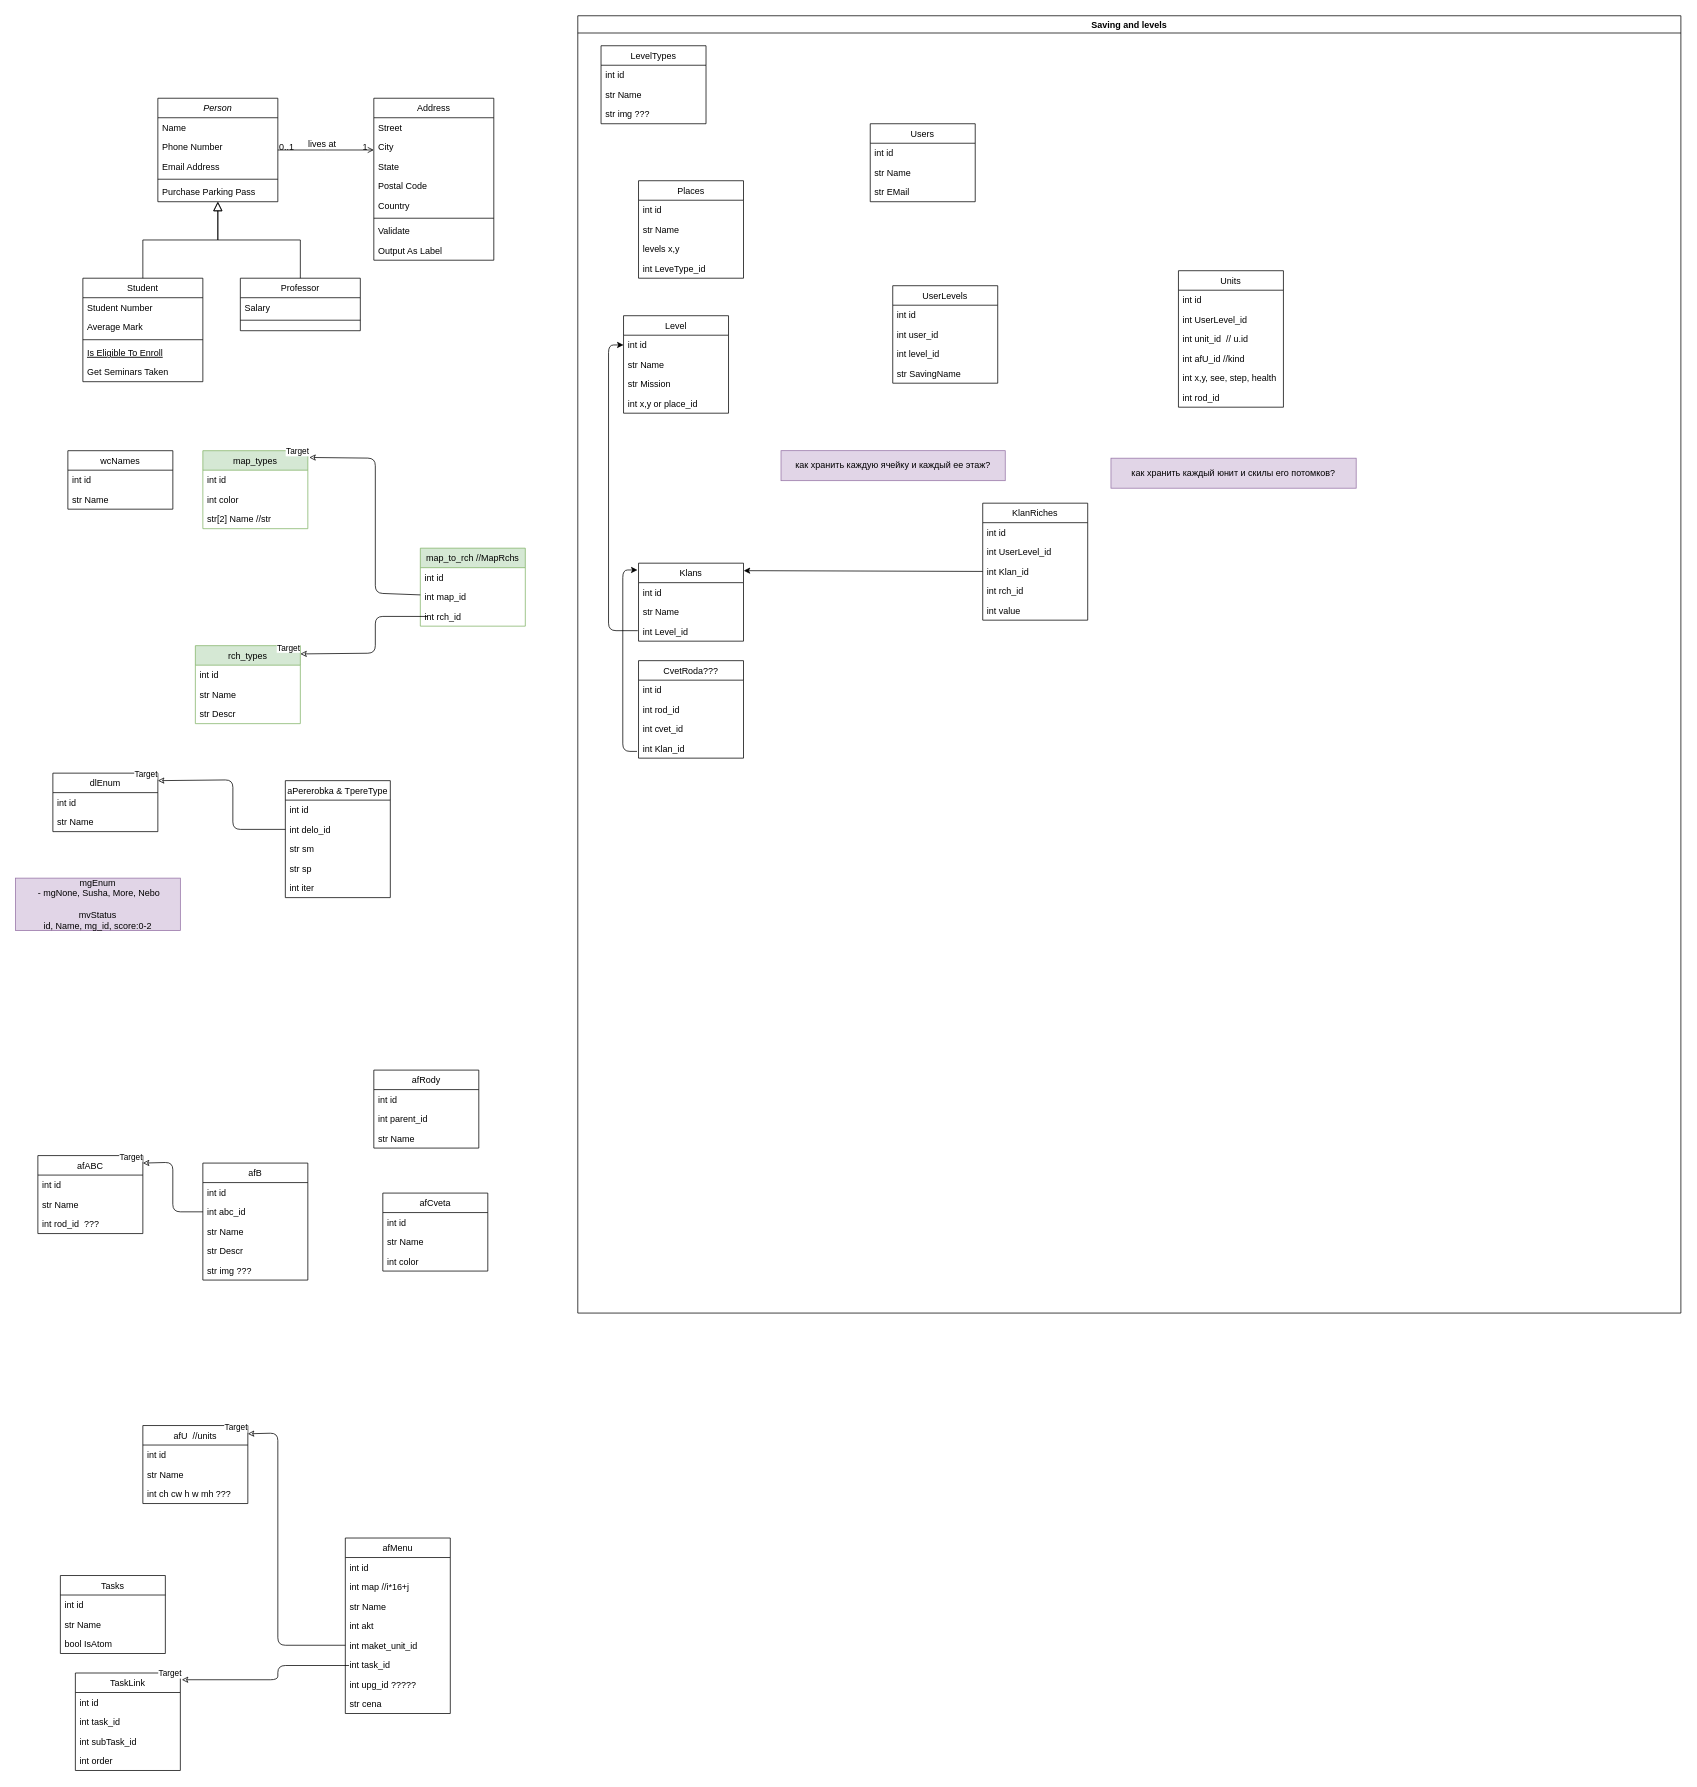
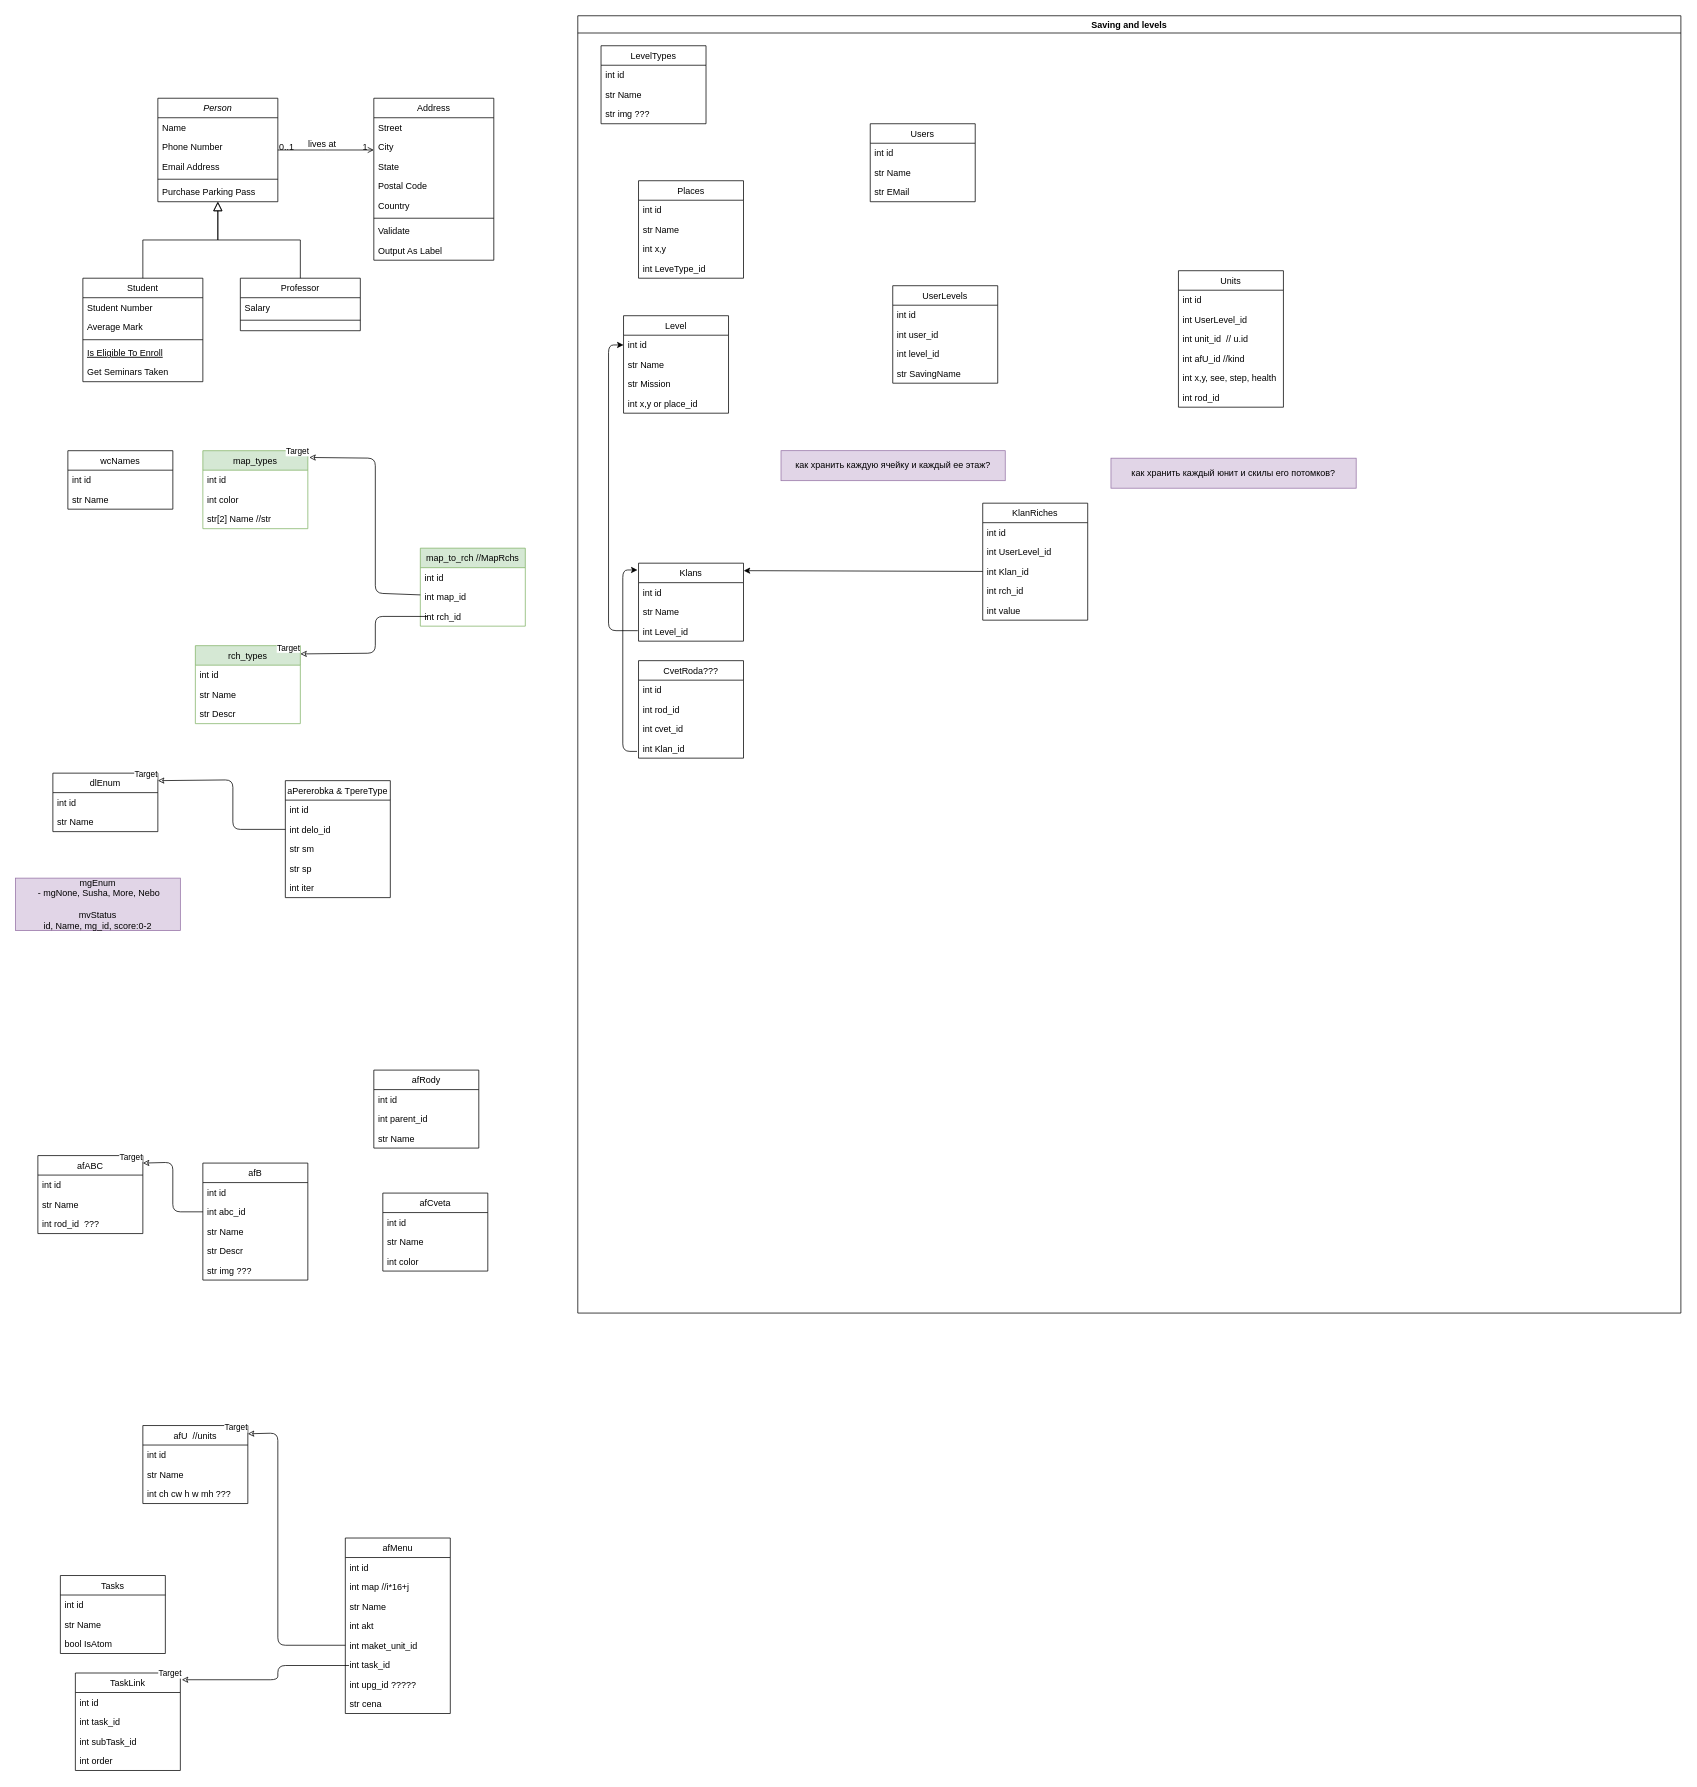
node "levels x,y": label "levels x,y" -> "int x,y"
